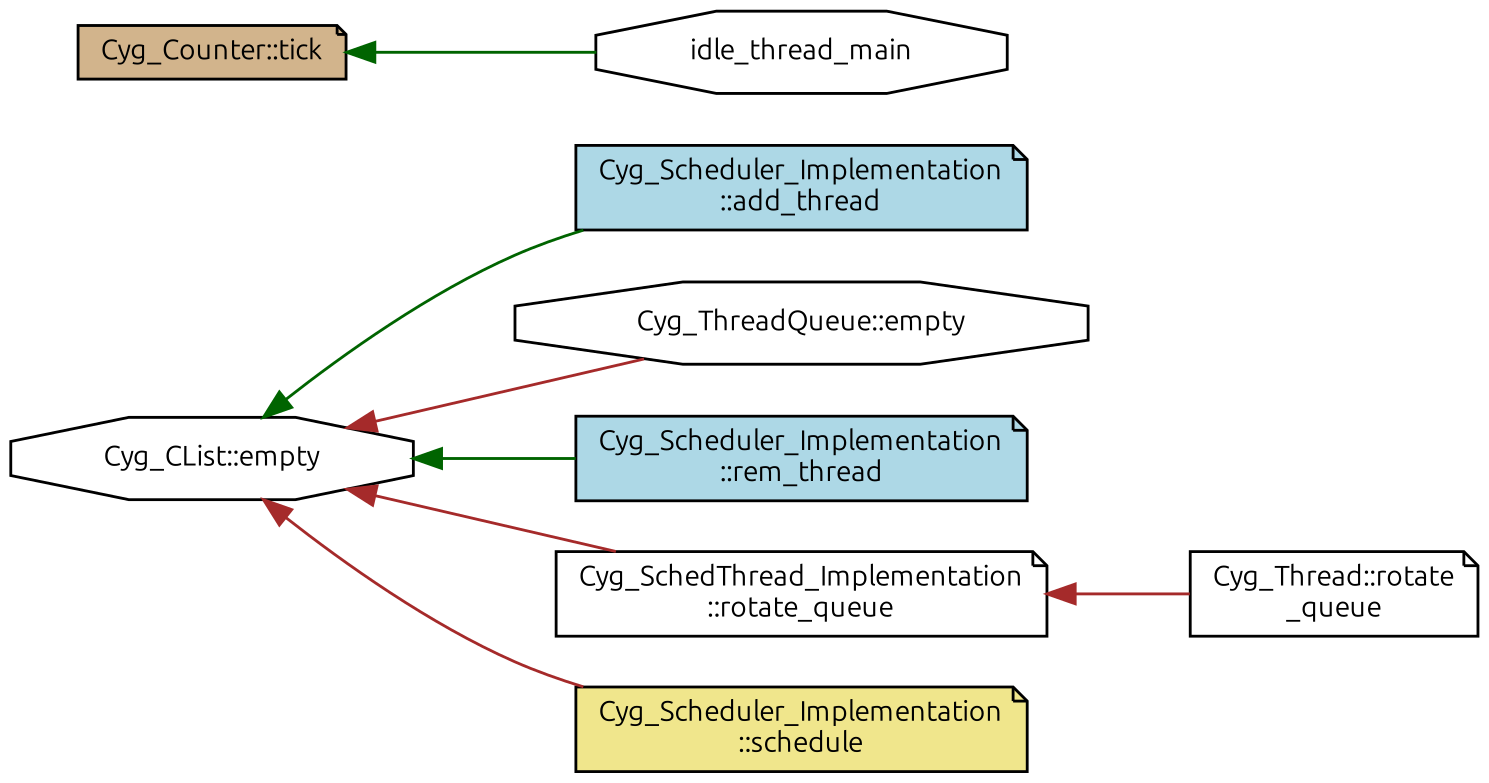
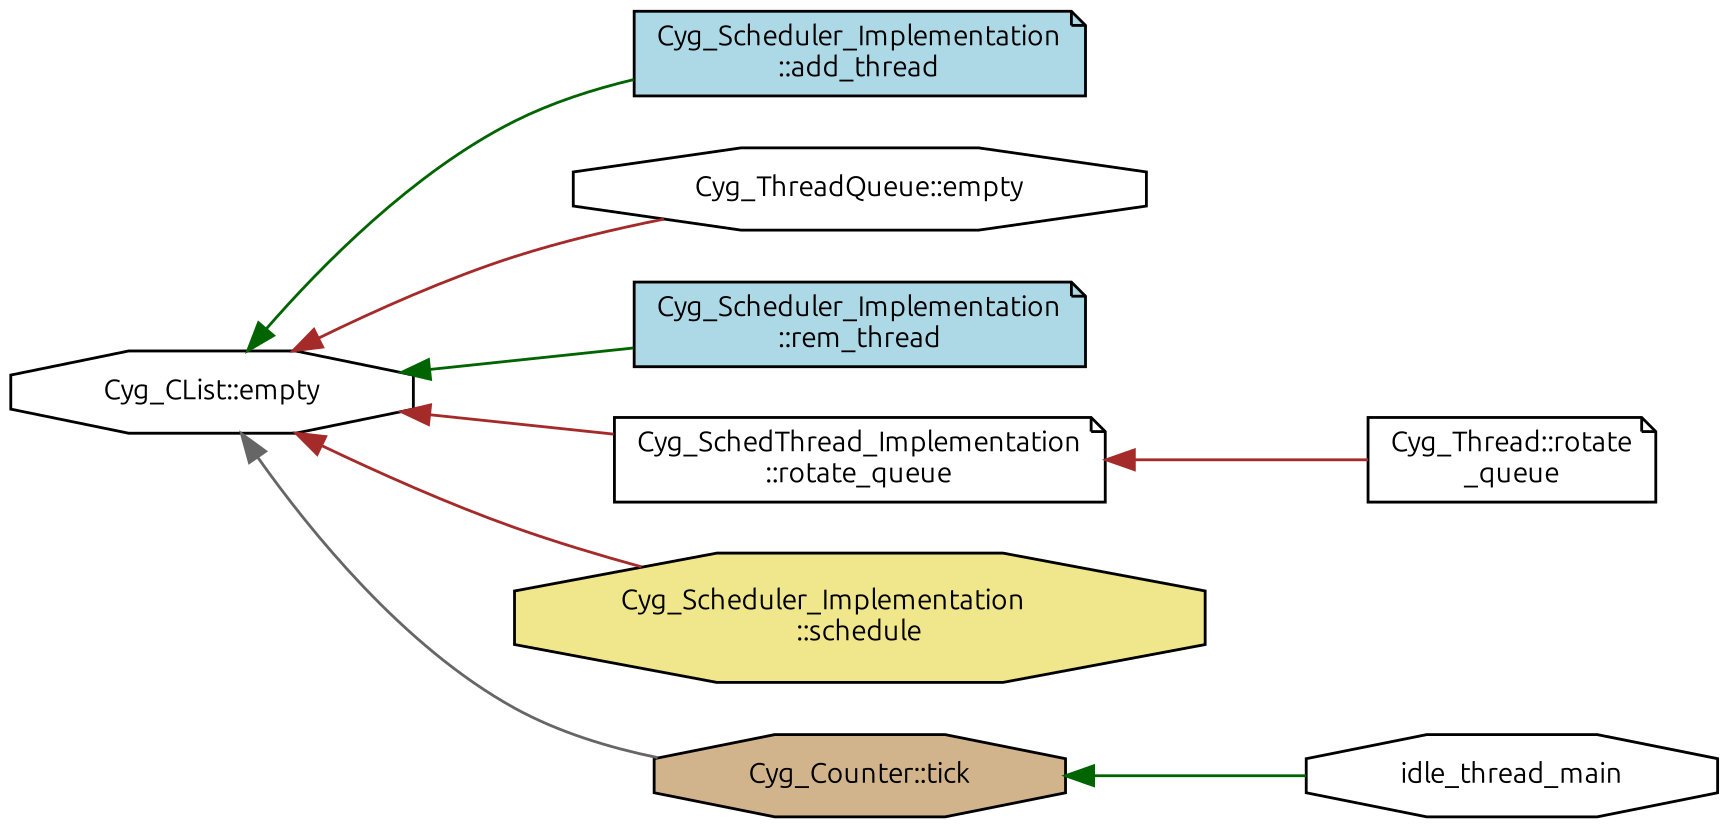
node "Cyg_Counter::tick": shape note -> octagon
edge "Cyg_Counter::tick" -> "Cyg_CList::empty": added
node "Cyg_Scheduler_Implementation ::schedule": shape note -> octagon
